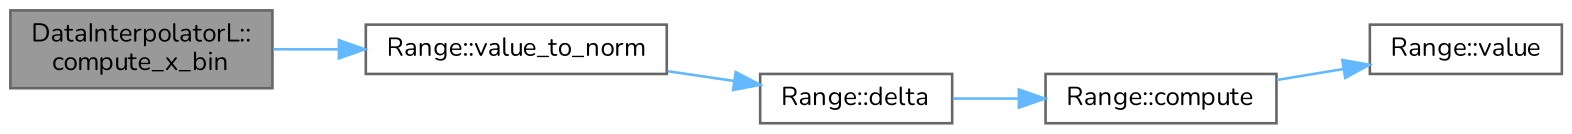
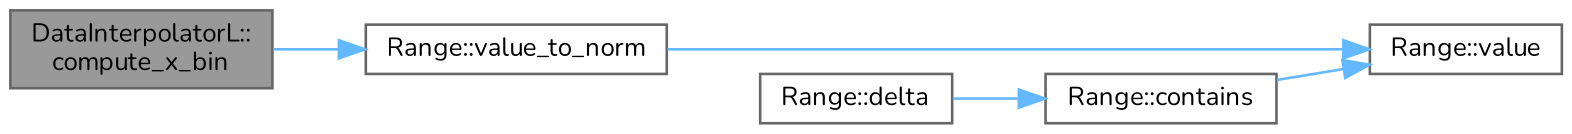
edge "Range::value_to_norm" -> "Range::delta": now "Range::value_to_norm" -> "Range::value"
node "Range::compute": label "Range::compute" -> "Range::contains"
